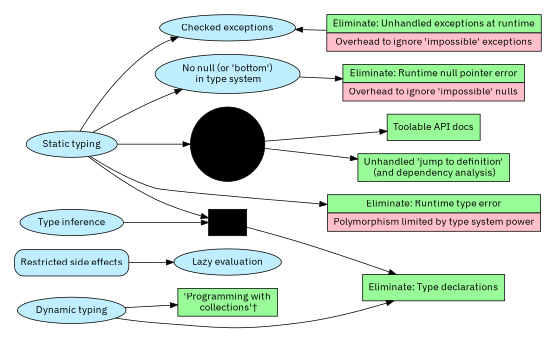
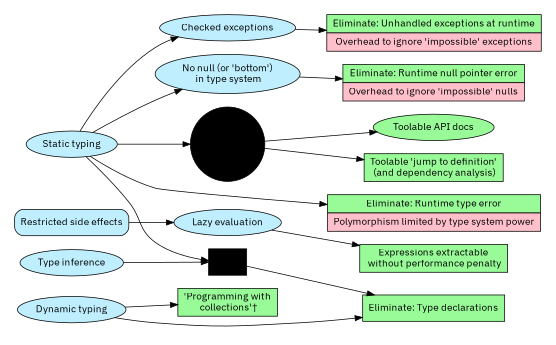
edge "Eliminate: Unhandled exceptions at runtime" -> "Checked exceptions": reversed
node "Toolable API docs": shape box -> ellipse
node "Unhandled 'jump to definition' (and dependency analysis)": label "Unhandled 'jump to definition' (and dependency analysis)" -> "Toolable 'jump to definition' (and dependency analysis)"
node "Expressions extractable without performance penalty": added
